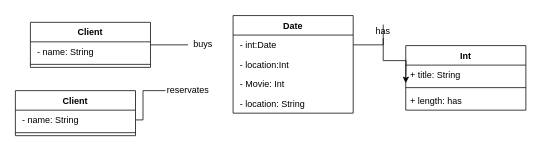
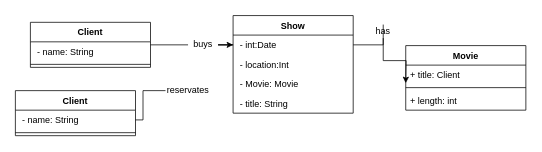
node "Date": label "Date" -> "Show"
edge "buys" -> "- int:Date": added
node "Int": label "Int" -> "Movie"
node "+ title: String": label "+ title: String" -> "+ title: Client"
node "- Movie: Int": label "- Movie: Int" -> "- Movie: Movie"
node "+ length: has": label "+ length: has" -> "+ length: int"
node "- location: String": label "- location: String" -> "- title: String"
